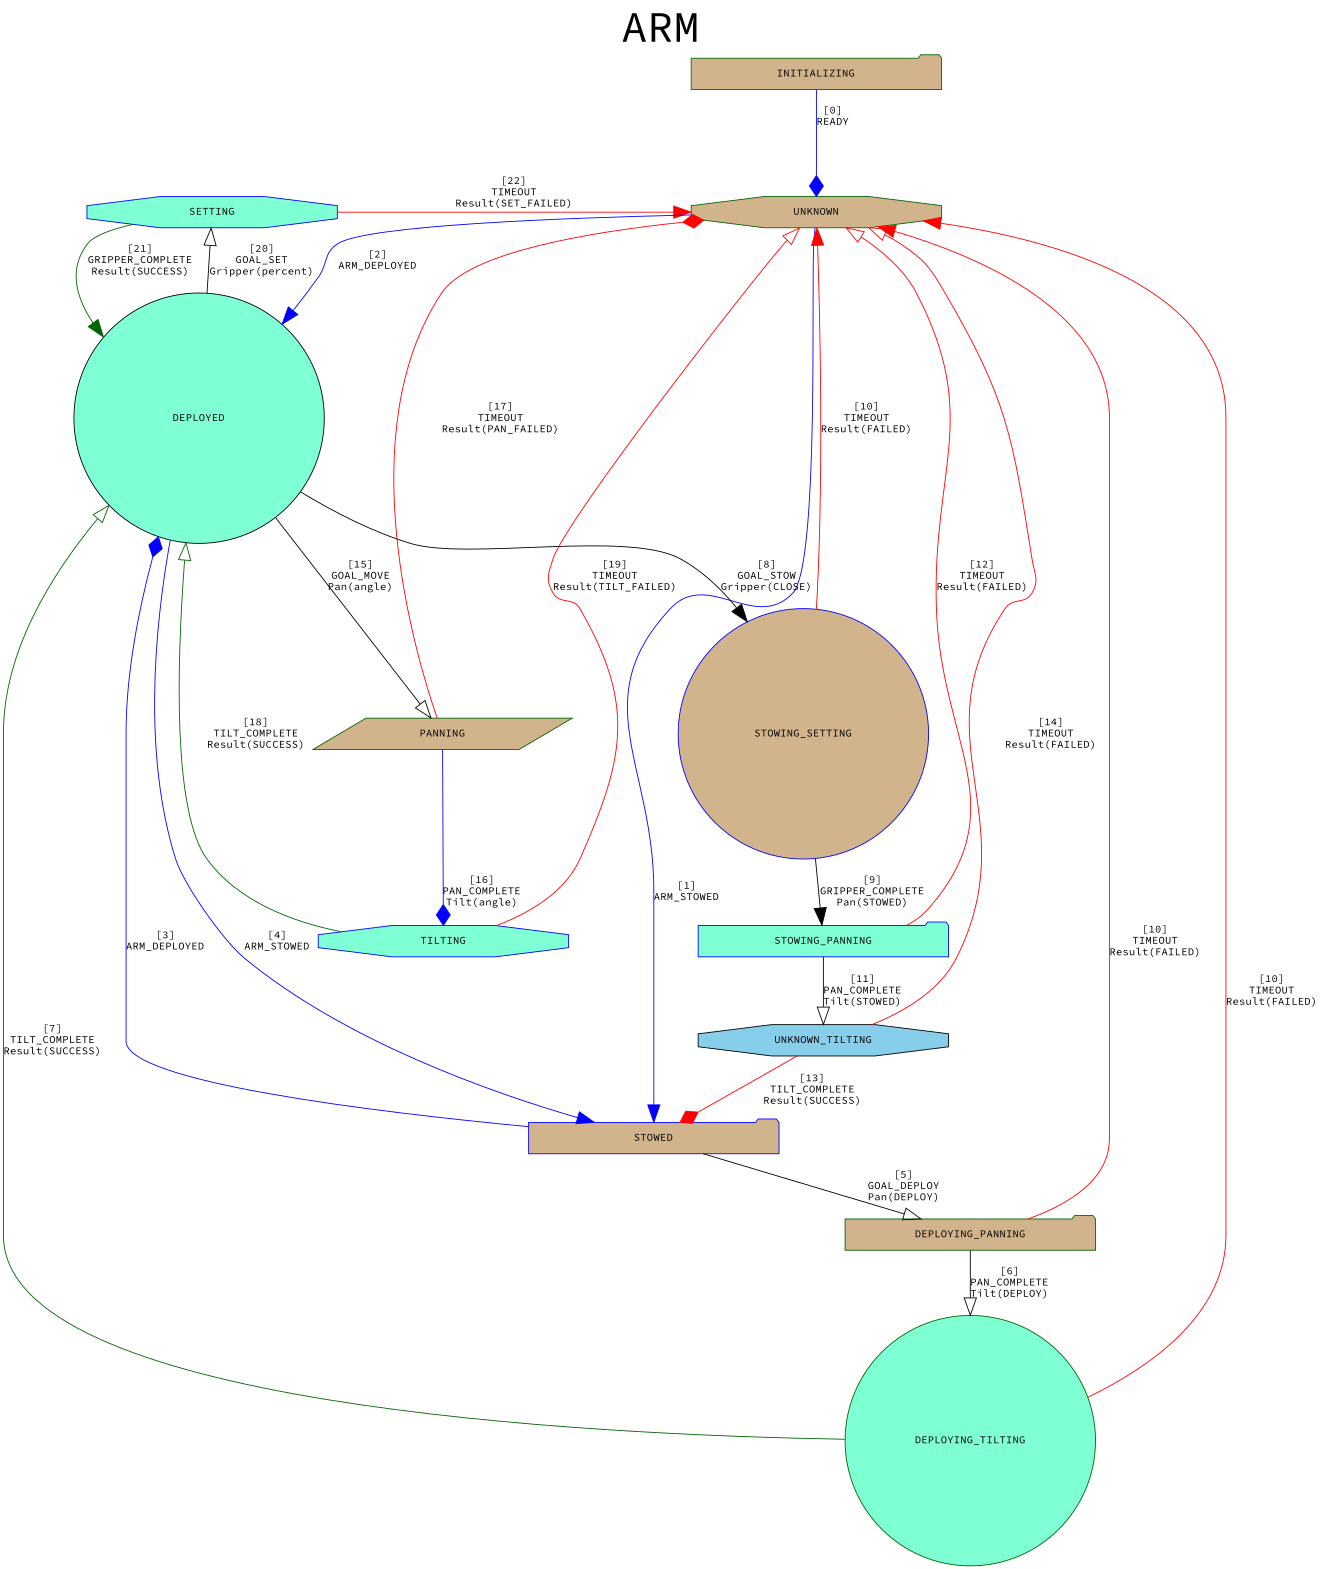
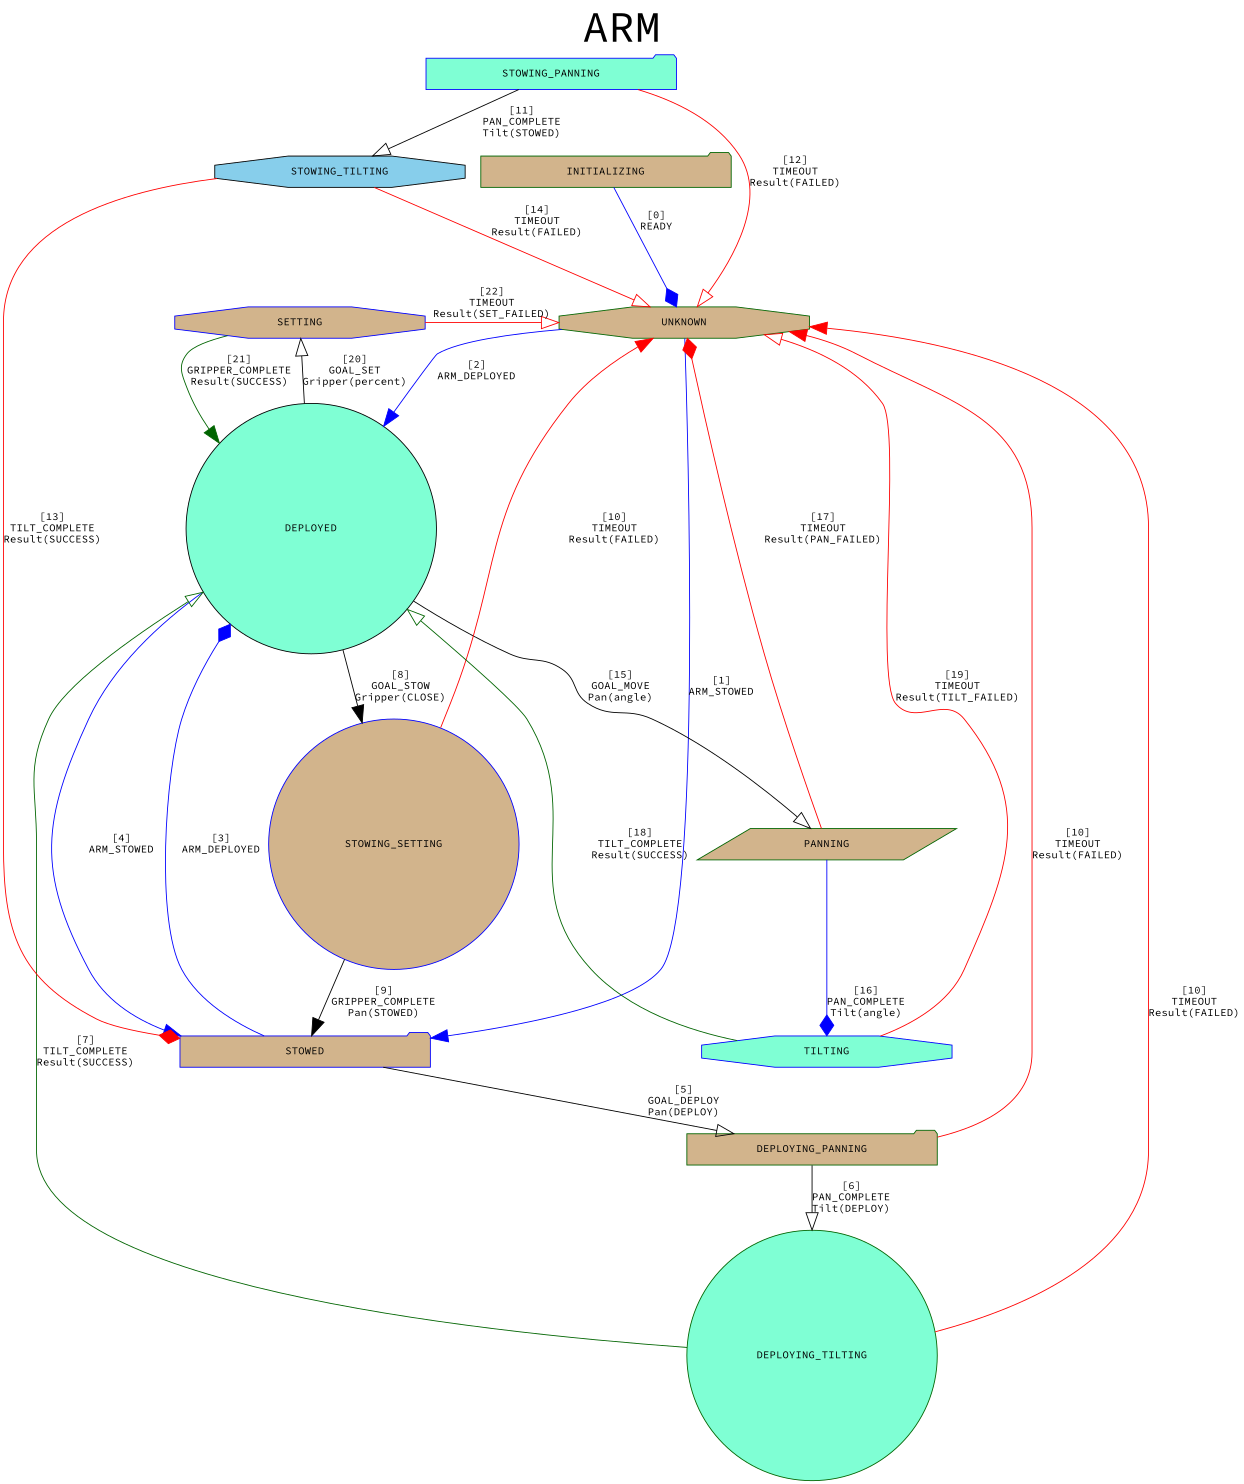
node "SETTING": fillcolor aquamarine -> tan
edge "SETTING" -> "UNKNOWN": arrowhead normal -> onormal
edge "STOWING_SETTING" -> "STOWING_PANNING": now "STOWING_SETTING" -> "STOWED"
node "UNKNOWN_TILTING": label "UNKNOWN_TILTING" -> "STOWING_TILTING"
